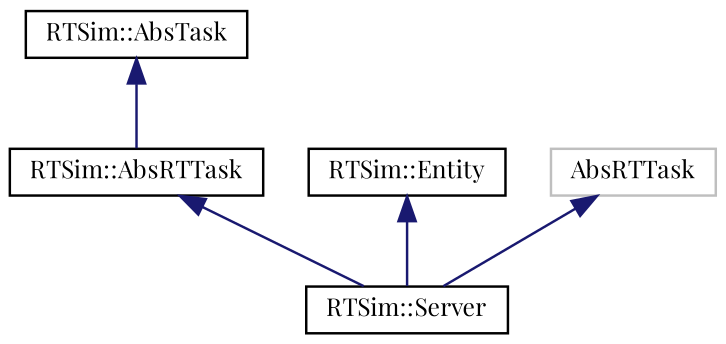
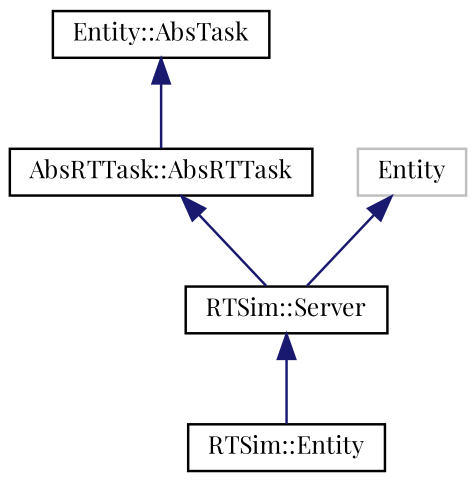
node "RTSim::AbsTask": label "RTSim::AbsTask" -> "Entity::AbsTask"
node "RTSim::AbsRTTask": label "RTSim::AbsRTTask" -> "AbsRTTask::AbsRTTask"
node "AbsRTTask": label "AbsRTTask" -> "Entity"
edge "RTSim::Server" -> "RTSim::Entity": reversed
